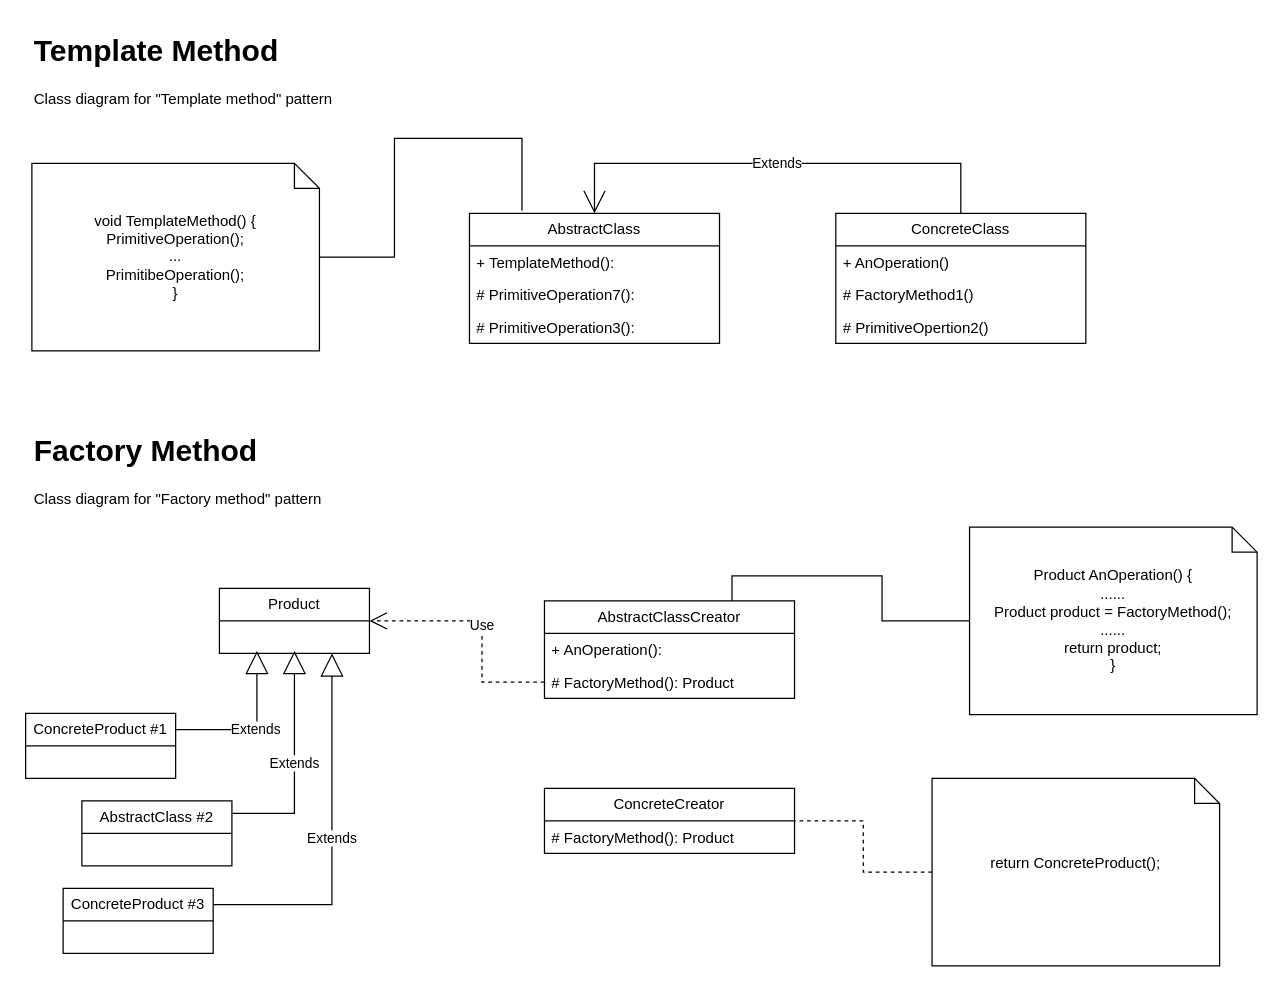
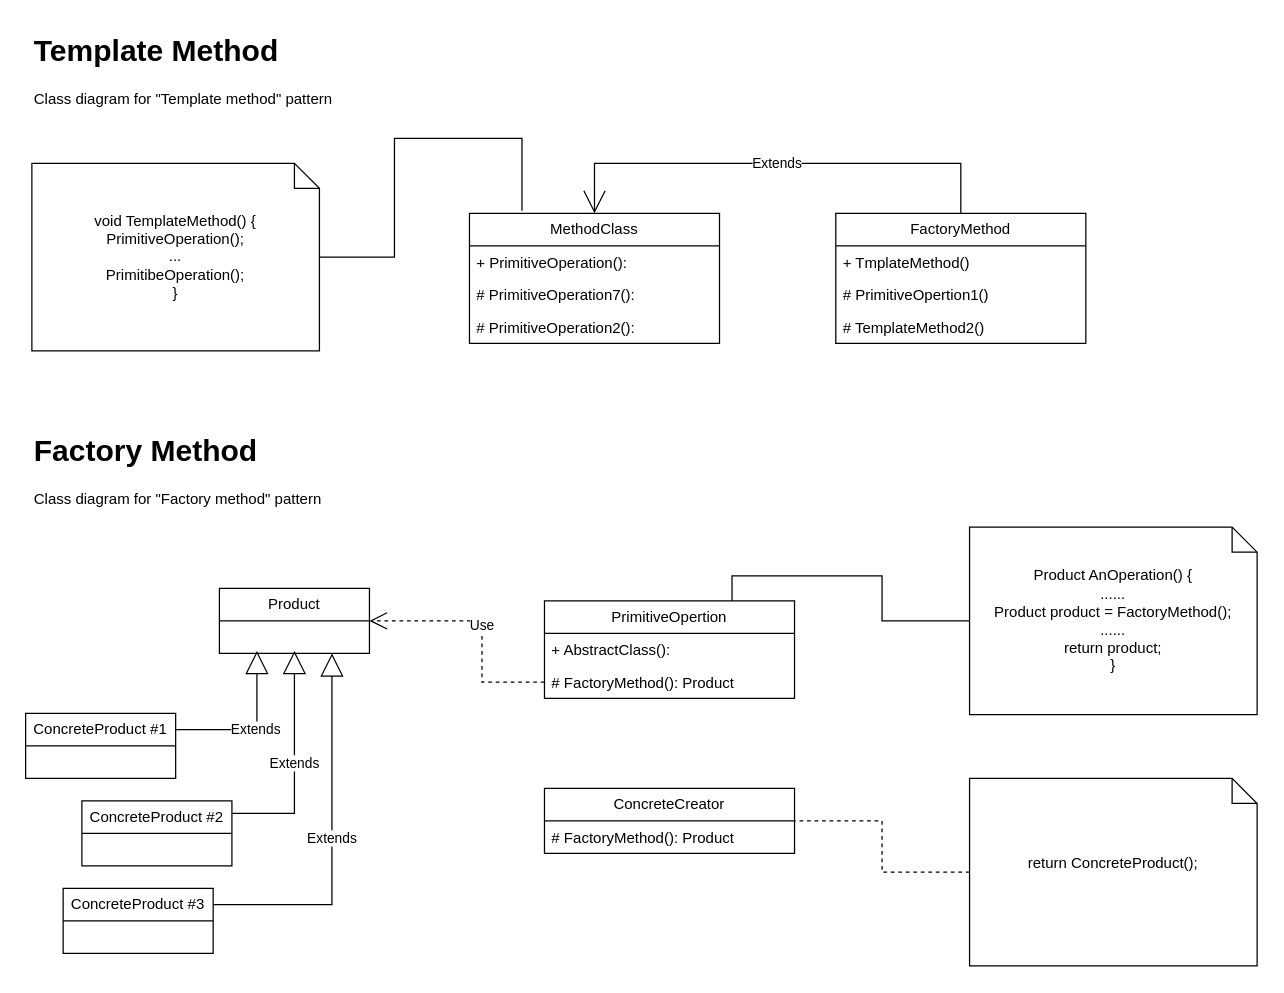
node "AbstractClass": label "AbstractClass" -> "MethodClass"
node "ConcreteClass": label "ConcreteClass" -> "FactoryMethod"
node "+ TemplateMethod():": label "+ TemplateMethod():" -> "+ PrimitiveOperation():"
node "+ AnOperation()": label "+ AnOperation()" -> "+ TmplateMethod()"
node "# FactoryMethod1()": label "# FactoryMethod1()" -> "# PrimitiveOpertion1()"
node "# PrimitiveOperation3():": label "# PrimitiveOperation3():" -> "# PrimitiveOperation2():"
node "# PrimitiveOpertion2()": label "# PrimitiveOpertion2()" -> "# TemplateMethod2()"
node "AbstractClassCreator": label "AbstractClassCreator" -> "PrimitiveOpertion"
node "+ AnOperation():": label "+ AnOperation():" -> "+ AbstractClass():"
node "AbstractClass #2": label "AbstractClass #2" -> "ConcreteProduct #2"
node "return ConcreteProduct();": moved (1076, 872) -> (1113, 872)
